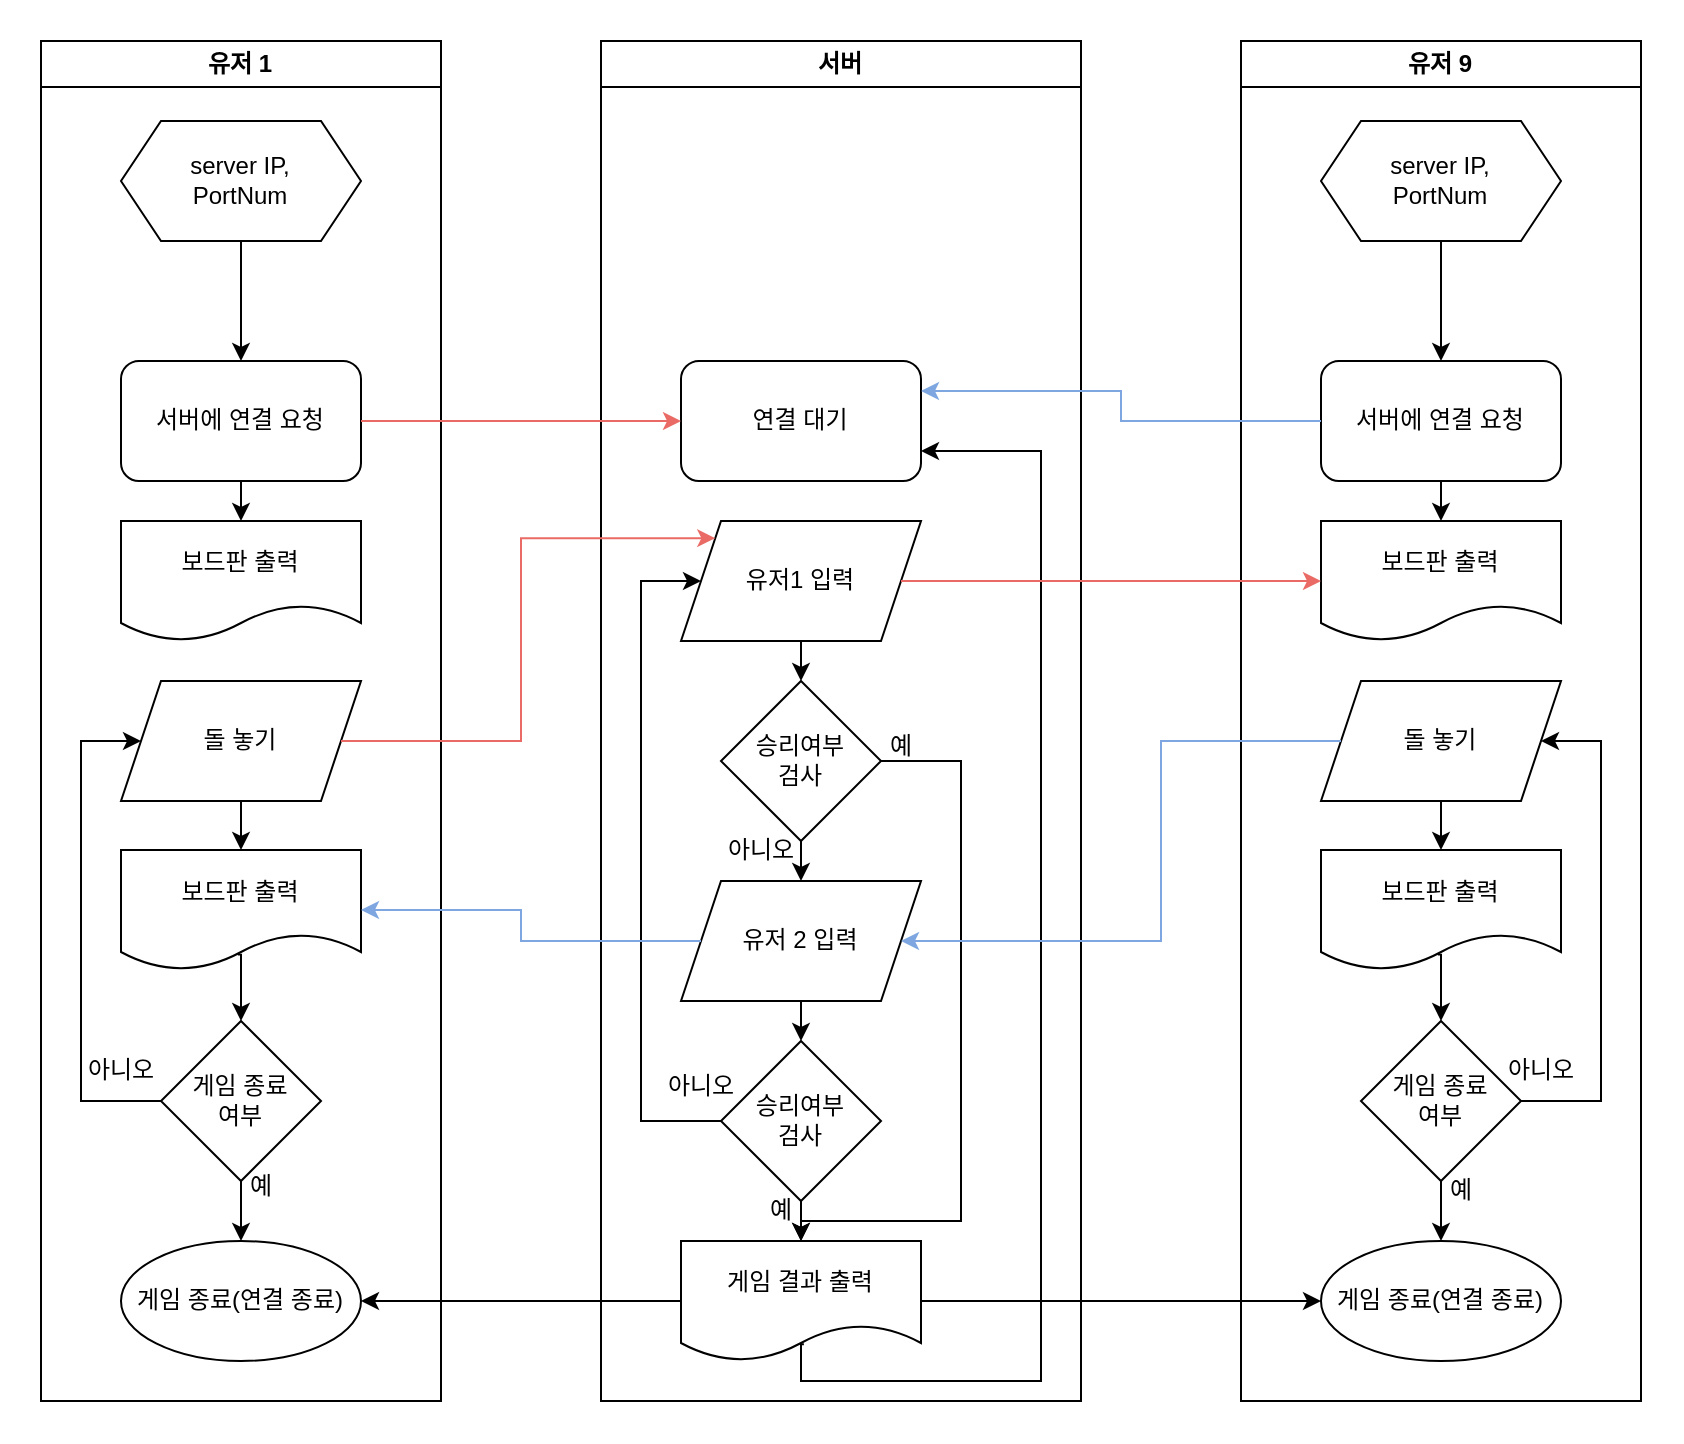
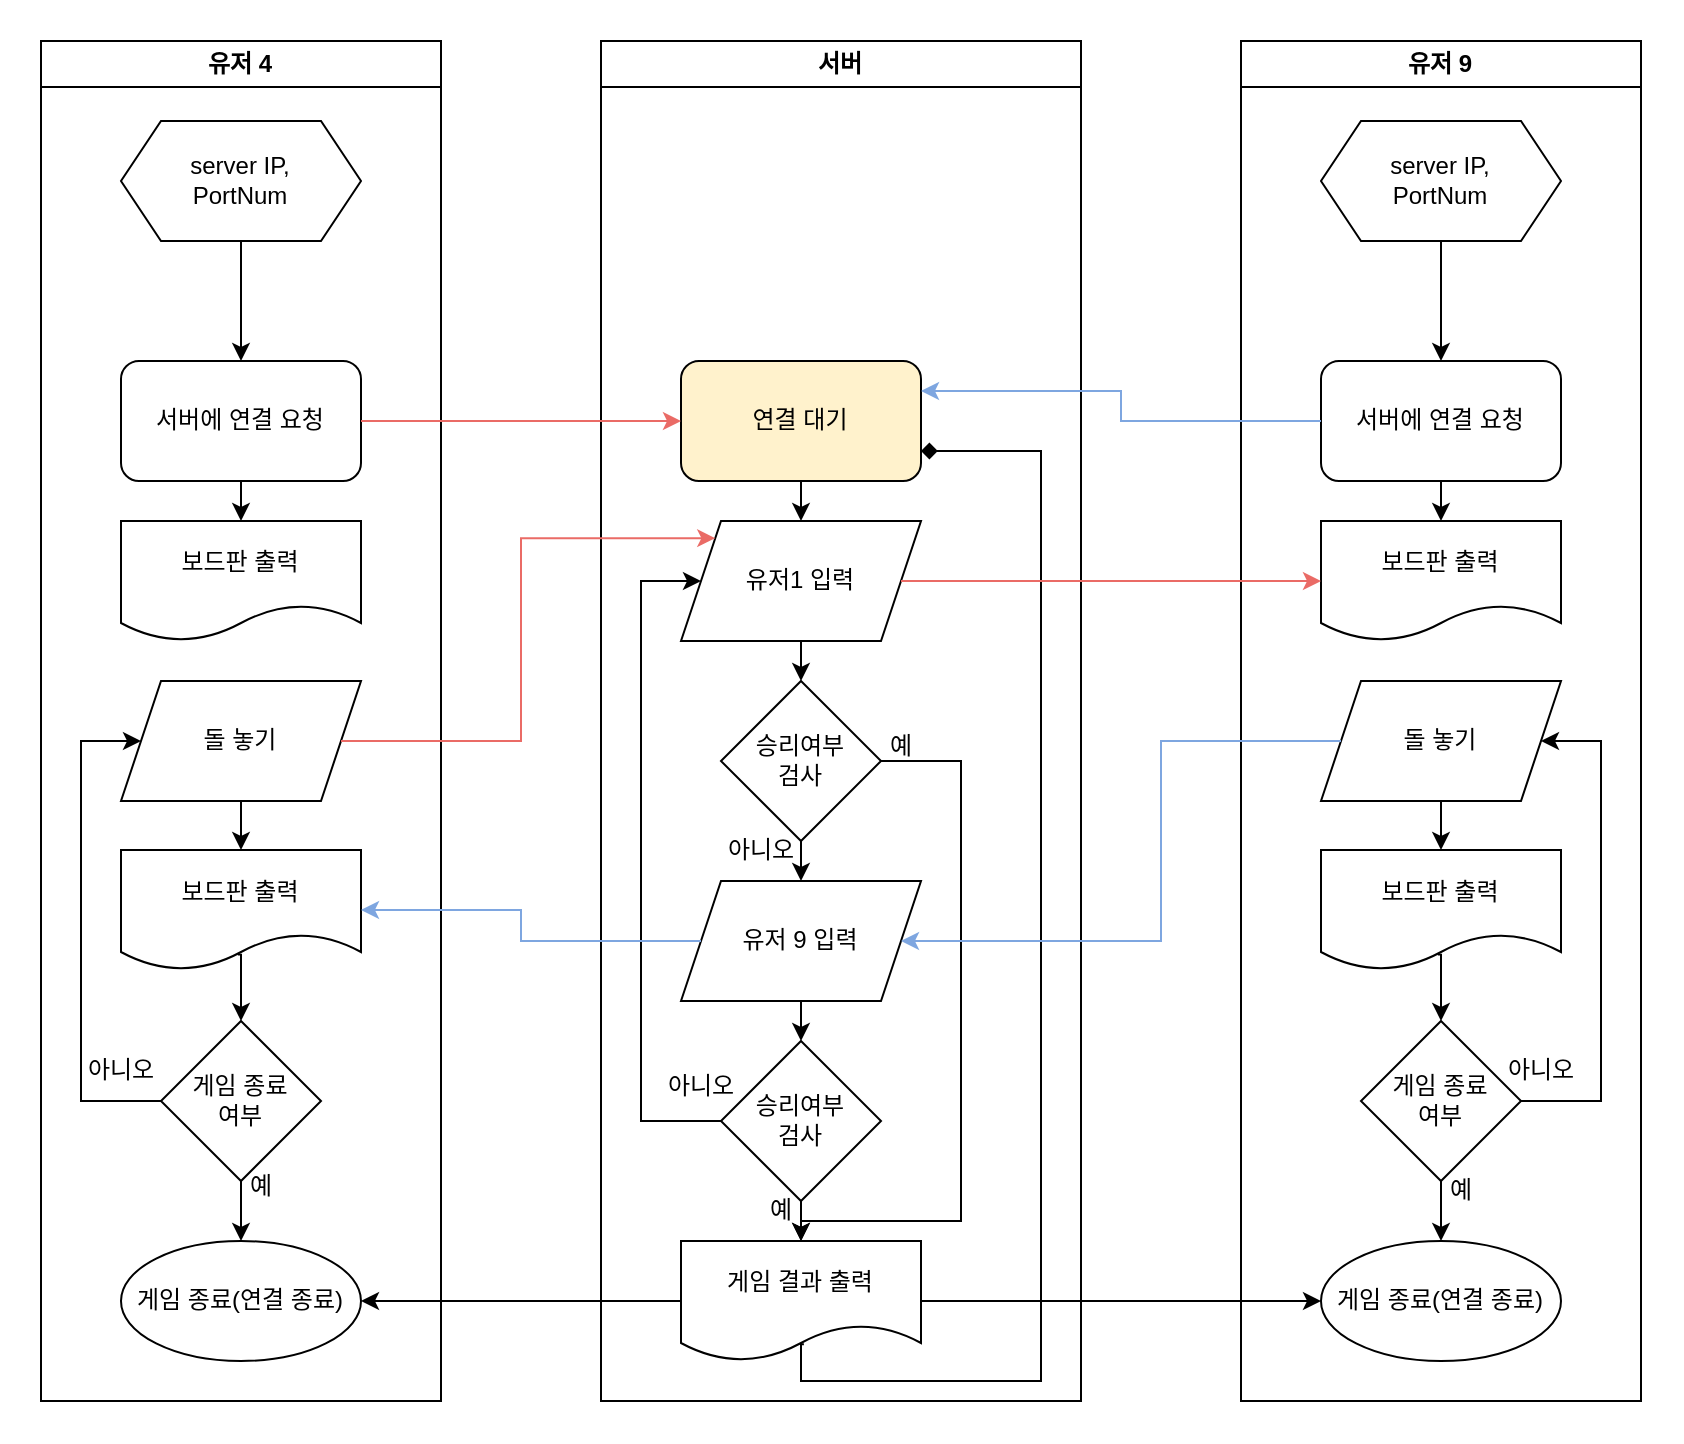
node "유저 1": label "유저 1" -> "유저 4"
node "연결 대기": fillcolor #ffffff -> #fff2cc
edge "게임 결과 출력" -> "연결 대기": arrowhead classic -> diamond
edge "연결 대기" -> "유저1 입력": added
node "유저 2 입력": label "유저 2 입력" -> "유저 9 입력"
